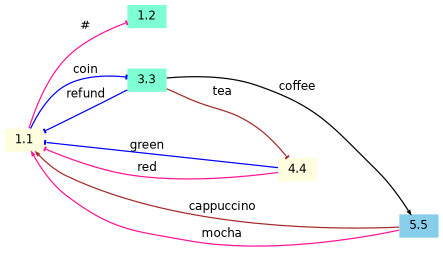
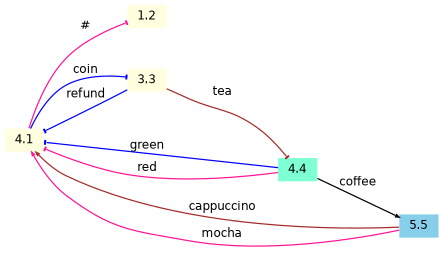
node "1.2": fillcolor aquamarine -> lightyellow
node "3.3": fillcolor aquamarine -> lightyellow
edge "3.3" -> "5.5": now "4.4" -> "5.5"
node "1.1": label "1.1" -> "4.1"
node "4.4": fillcolor lightyellow -> aquamarine
